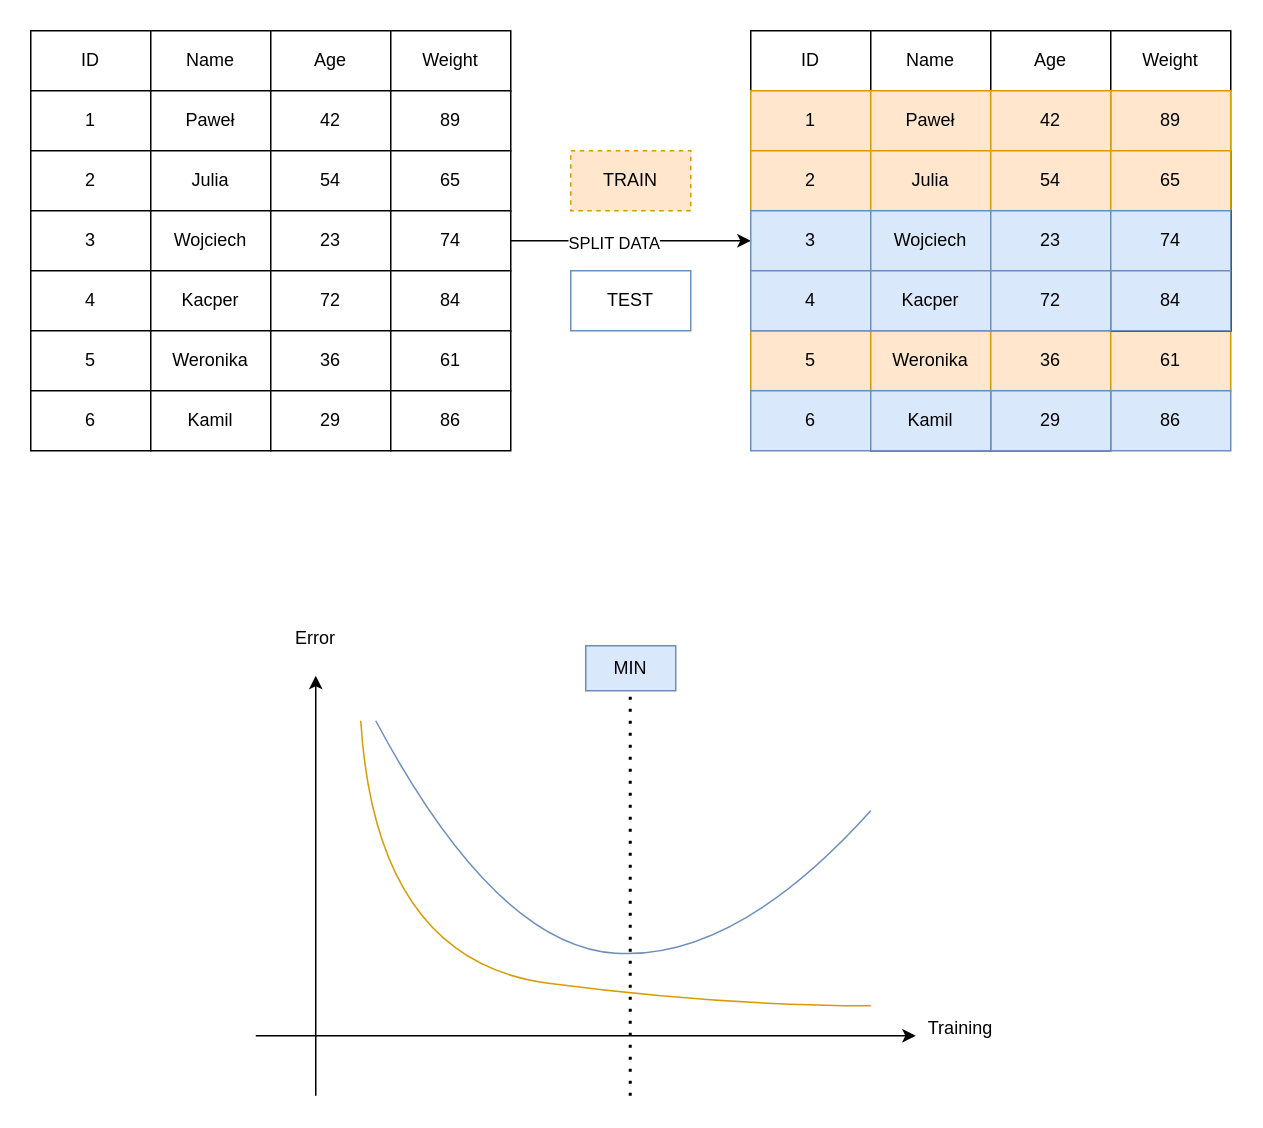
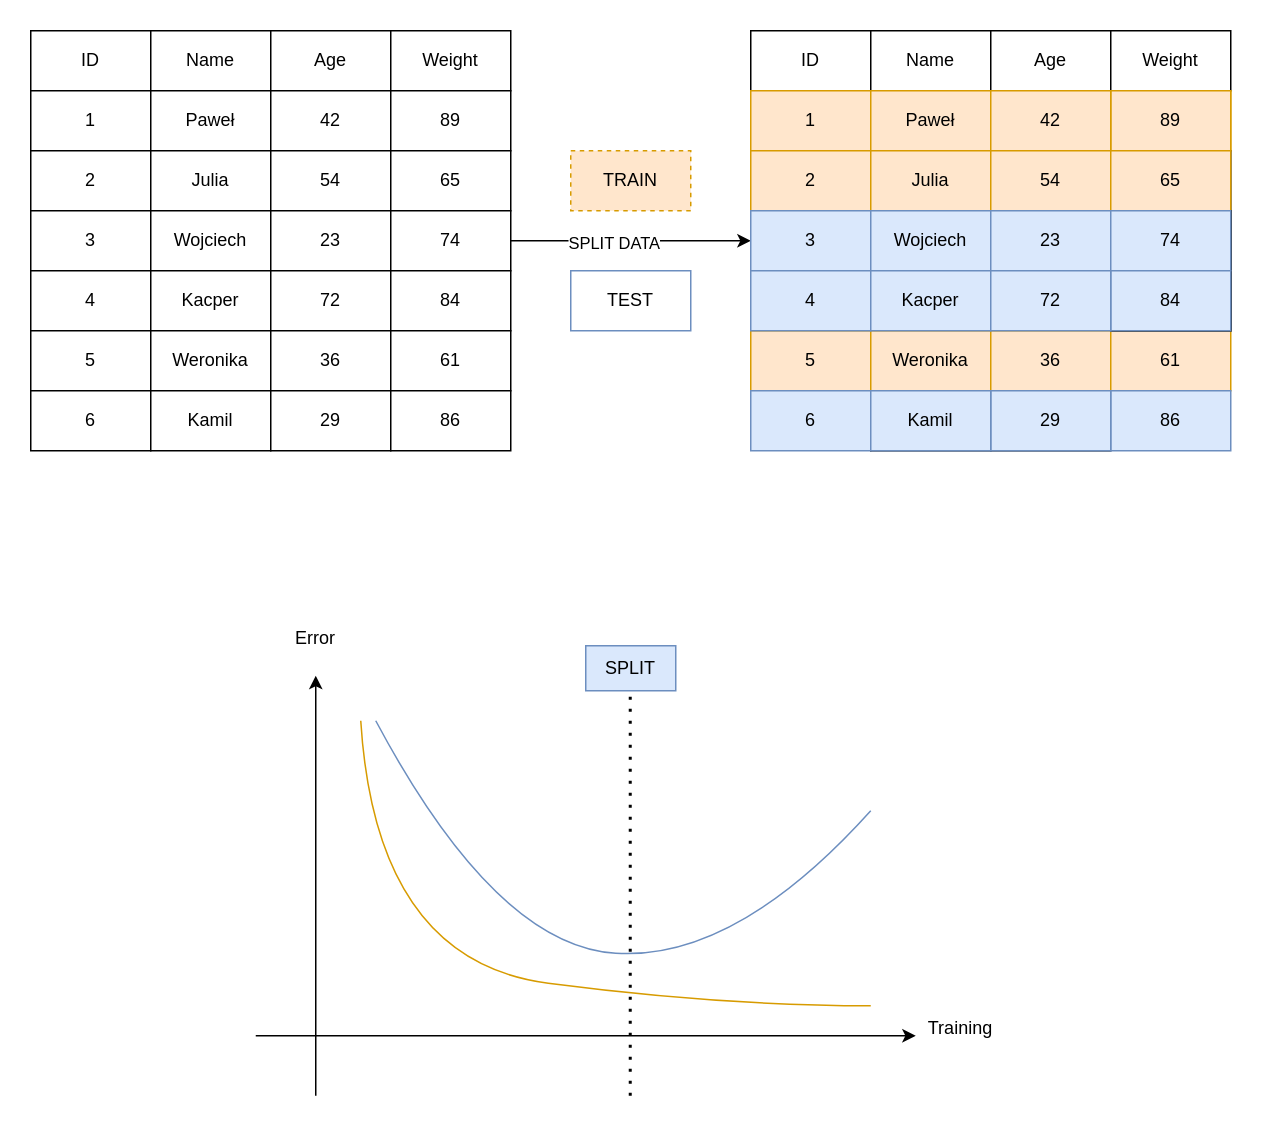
node "MIN": label "MIN" -> "SPLIT"
